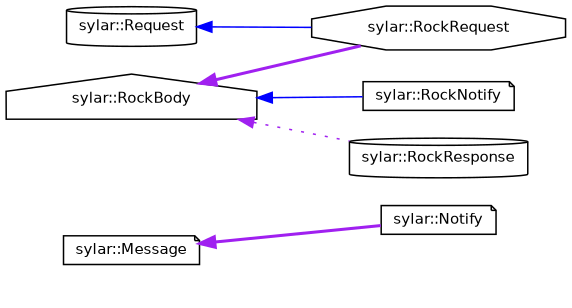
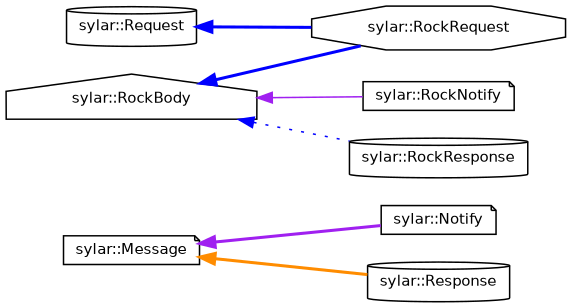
edge "sylar::RockRequest" -> "sylar::Request": style solid -> bold
edge "sylar::RockRequest" -> "sylar::RockBody": color purple -> blue
edge "sylar::RockNotify" -> "sylar::RockBody": color blue -> purple
edge "sylar::RockResponse" -> "sylar::RockBody": color purple -> blue
node "sylar::Response": added
